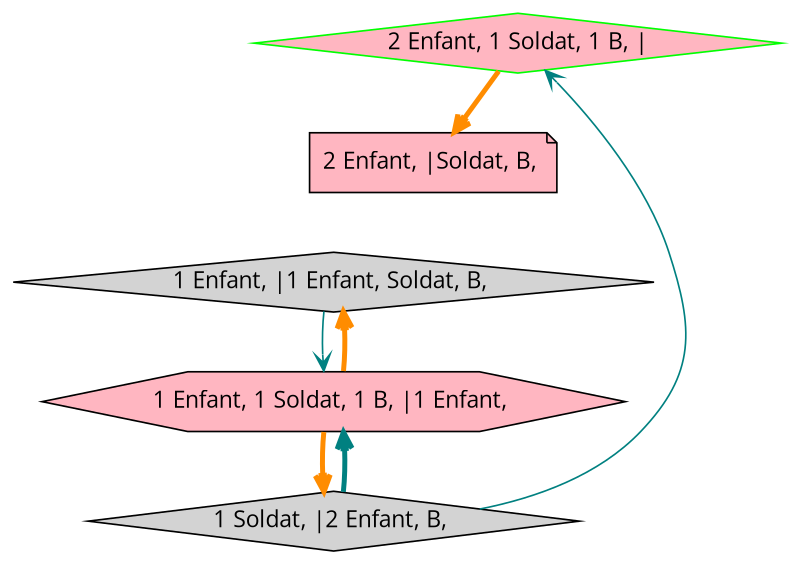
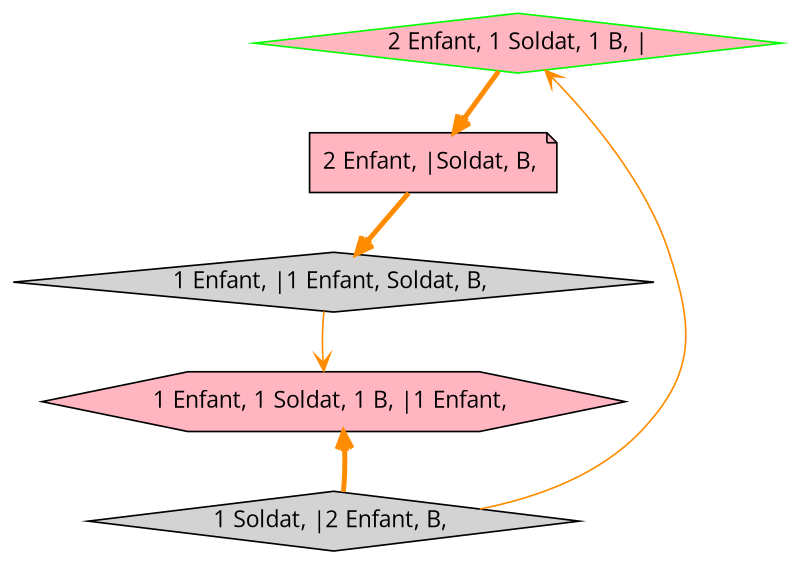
edge "1 Enfant, |1 Enfant, Soldat, B," -> "1 Enfant, 1 Soldat, 1 B, |1 Enfant,": color teal -> darkorange
edge "1 Soldat, |2 Enfant, B," -> "2 Enfant, 1 Soldat, 1 B, |": color teal -> darkorange
edge "1 Enfant, 1 Soldat, 1 B, |1 Enfant," -> "1 Enfant, |1 Enfant, Soldat, B,": now "2 Enfant, |Soldat, B," -> "1 Enfant, |1 Enfant, Soldat, B,"
edge "1 Enfant, 1 Soldat, 1 B, |1 Enfant," -> "1 Soldat, |2 Enfant, B,": removed
edge "1 Soldat, |2 Enfant, B," -> "1 Enfant, 1 Soldat, 1 B, |1 Enfant,": color teal -> darkorange
